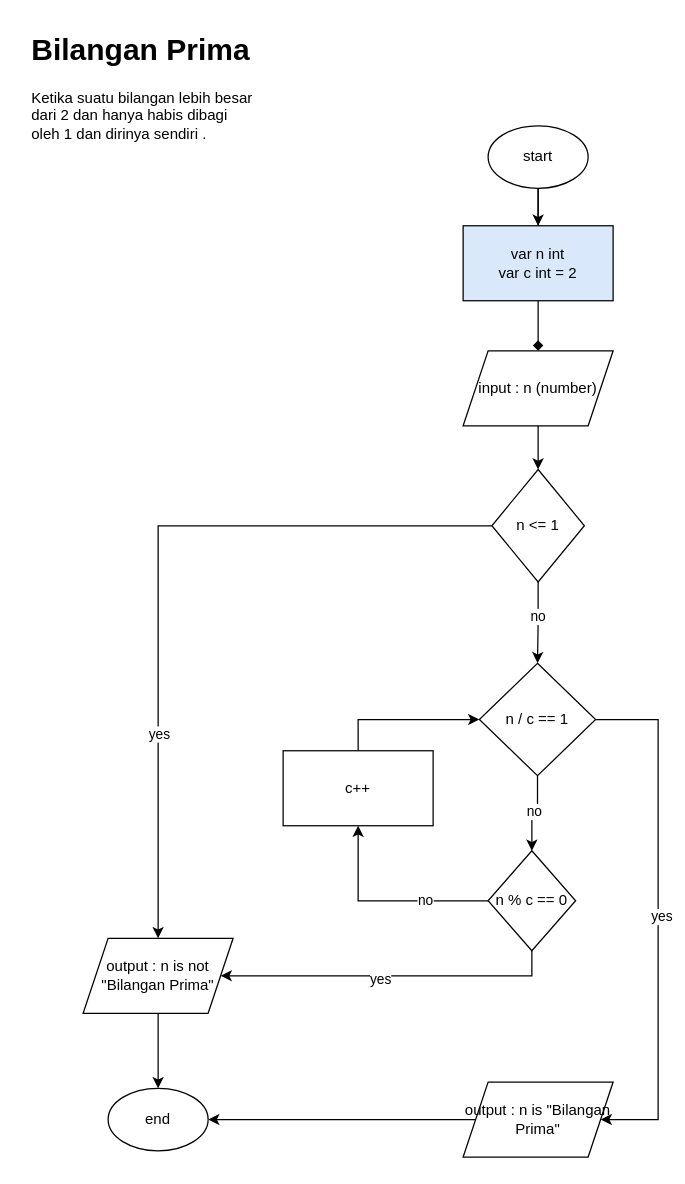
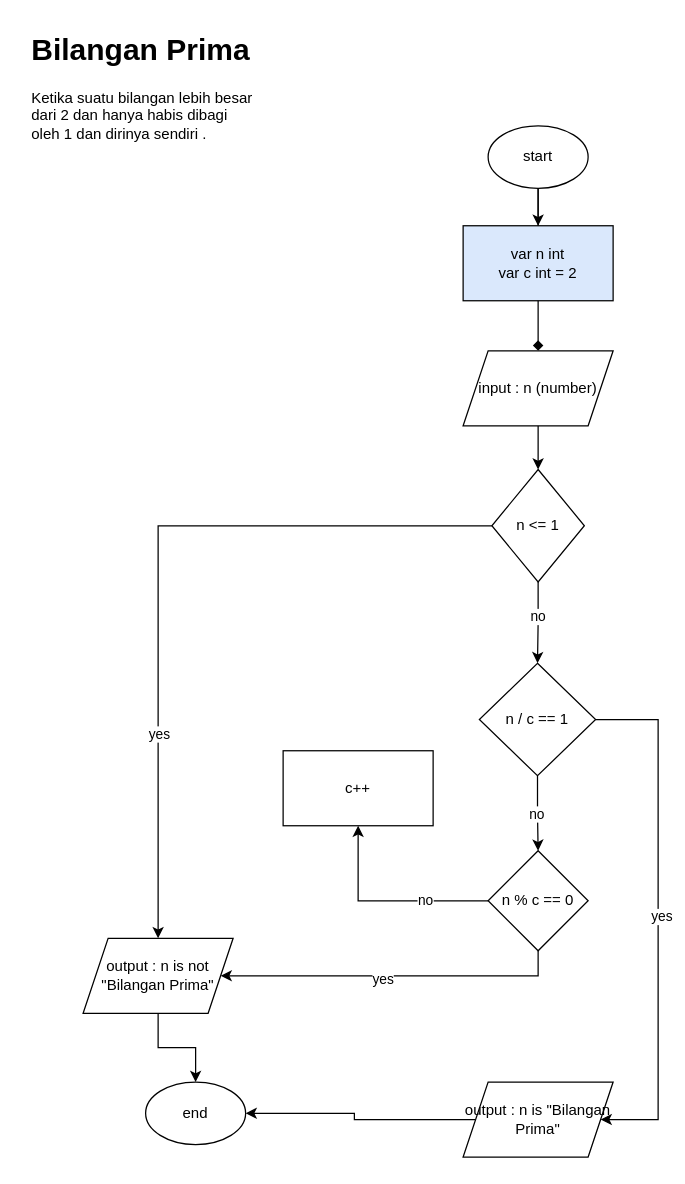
edge "c++" -> "n / c == 1": removed
node "n % c == 0": size 88x100 -> 100x100
node "end": moved (158, 1119) -> (196, 1113)
